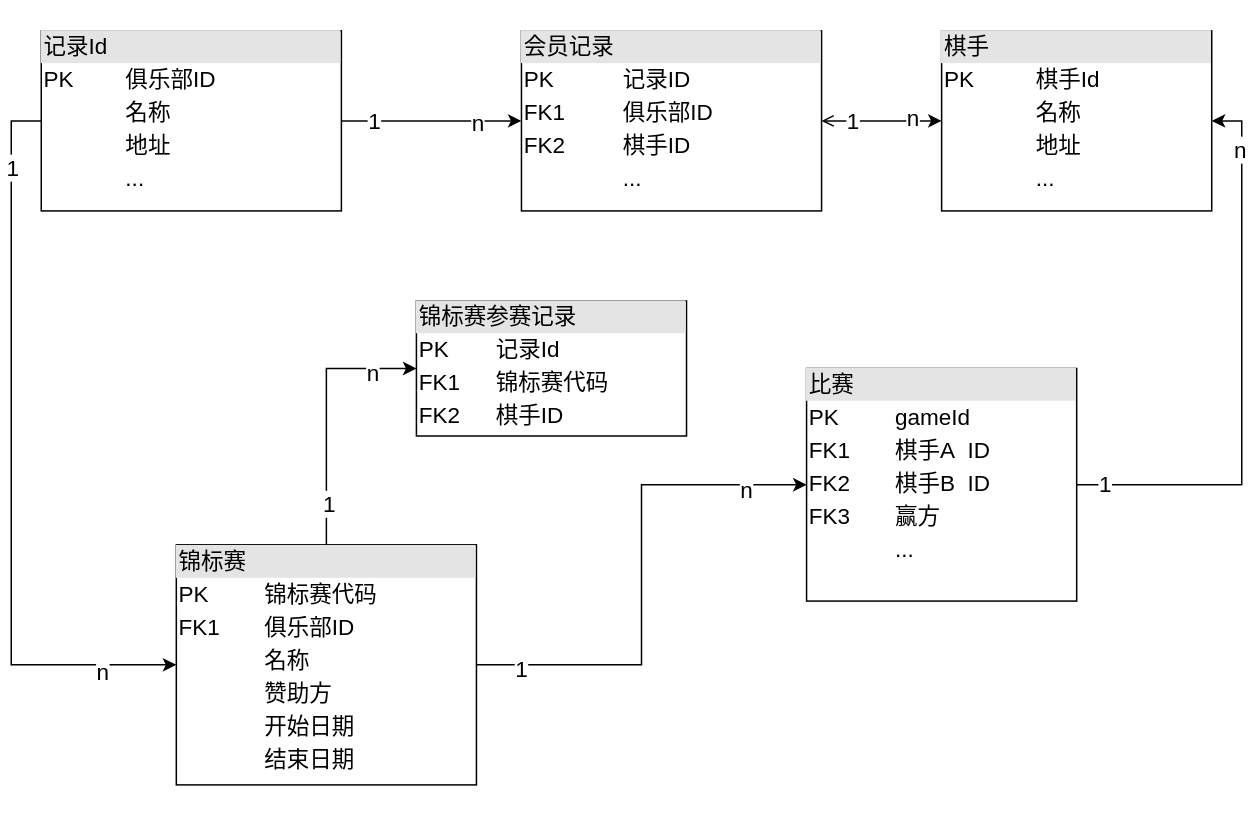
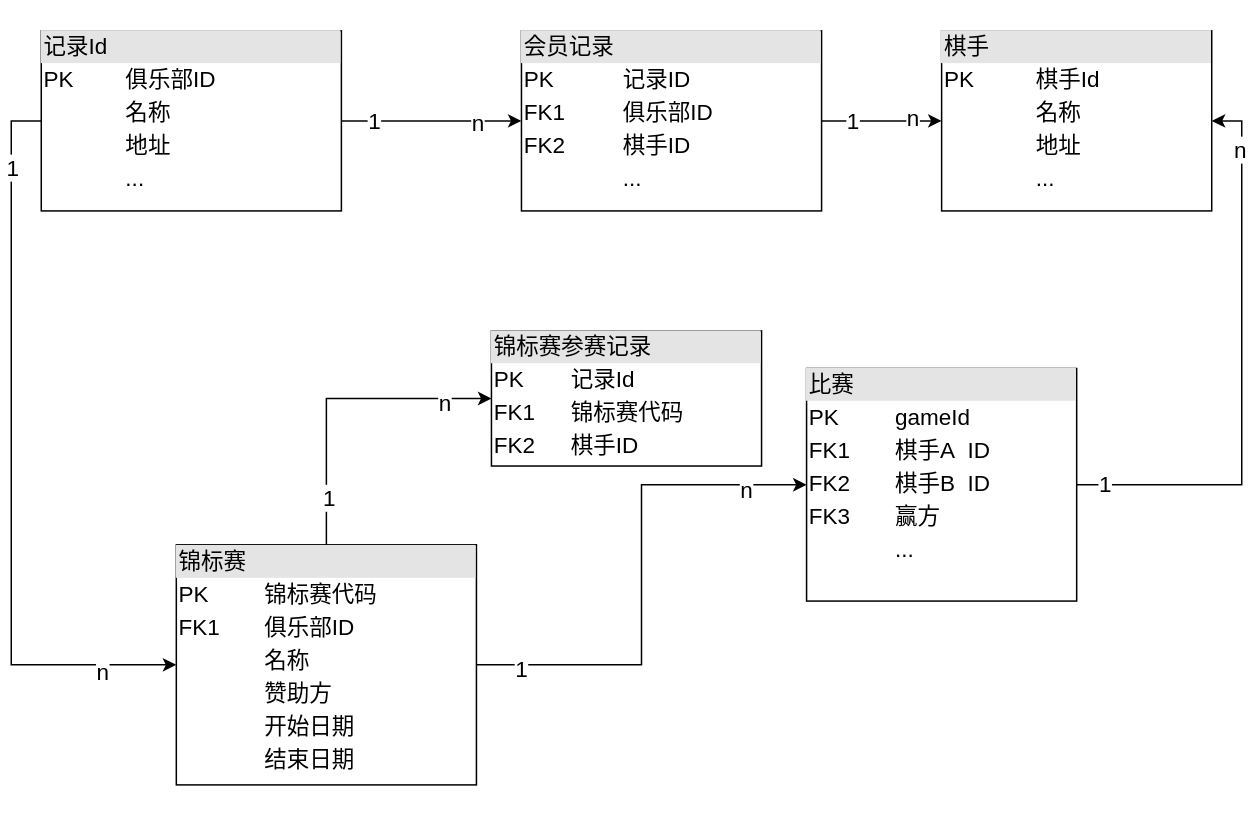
edge "会员记录 PK 记录ID FK1 俱乐部ID FK2 棋手ID ..." -- "棋手 PK 棋手Id 名称 地址 ...": arrowhead open -> none
node "锦标赛参赛记录 PK 记录Id FK1 锦标赛代码 FK2 棋手ID": moved (551, 368) -> (626, 398)
